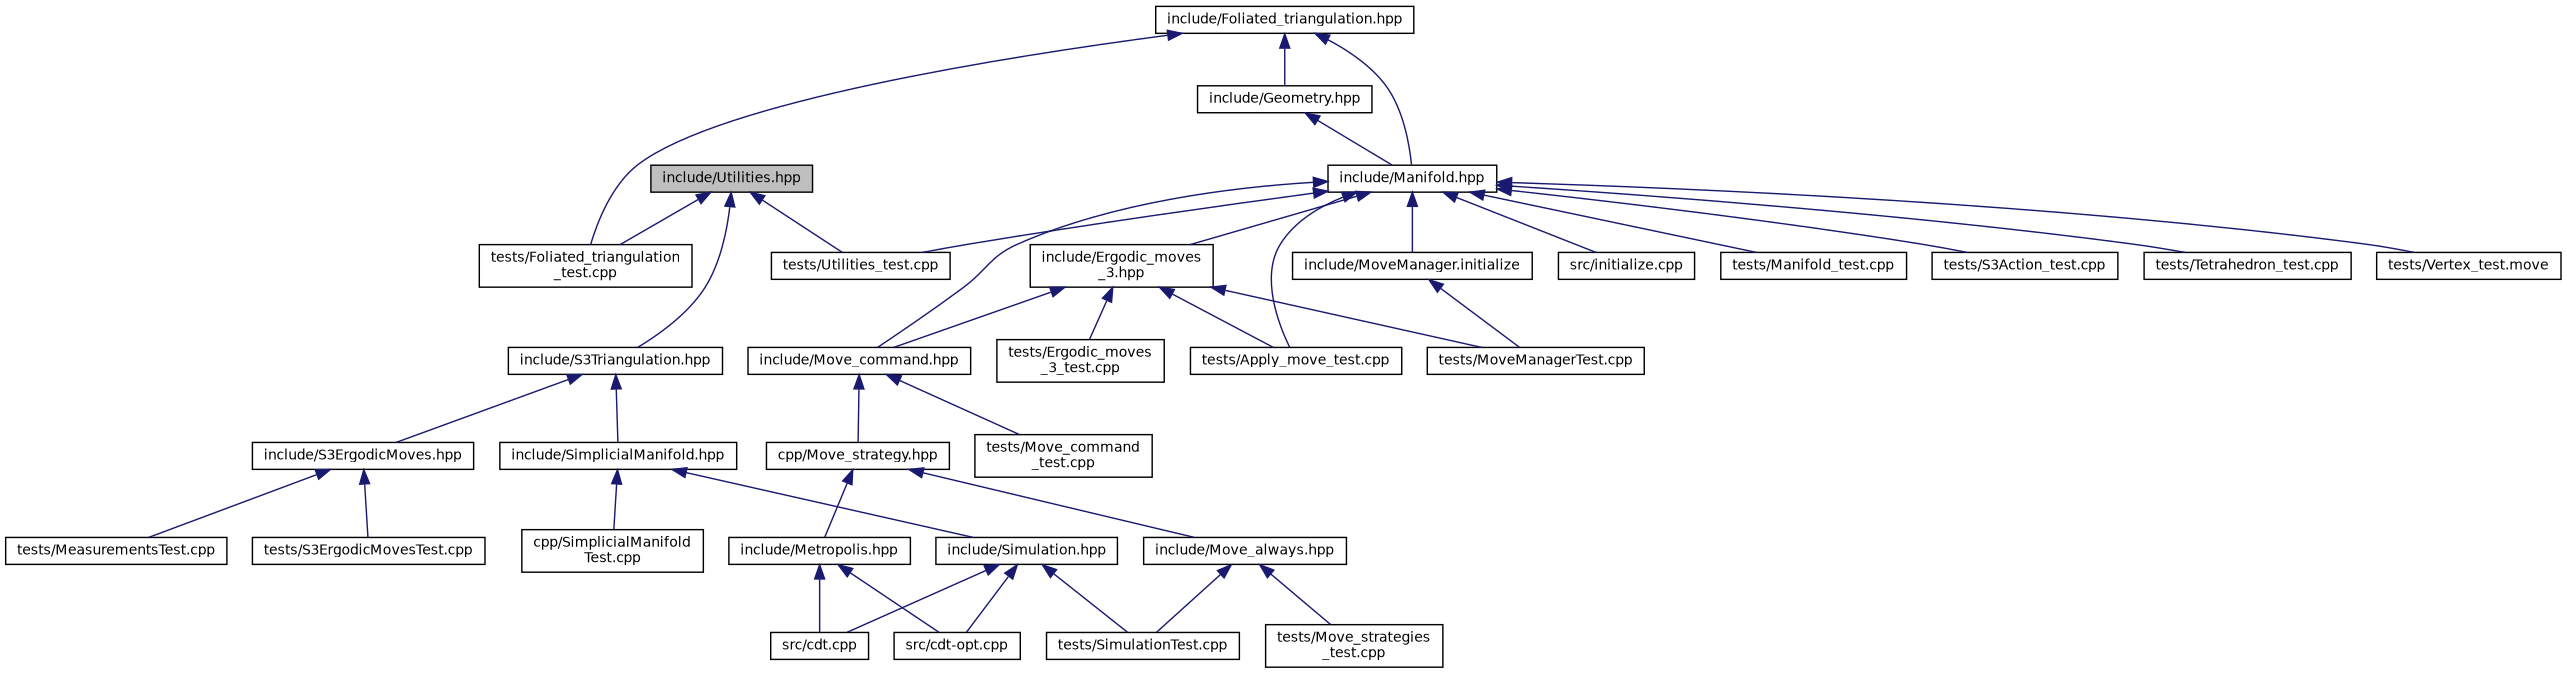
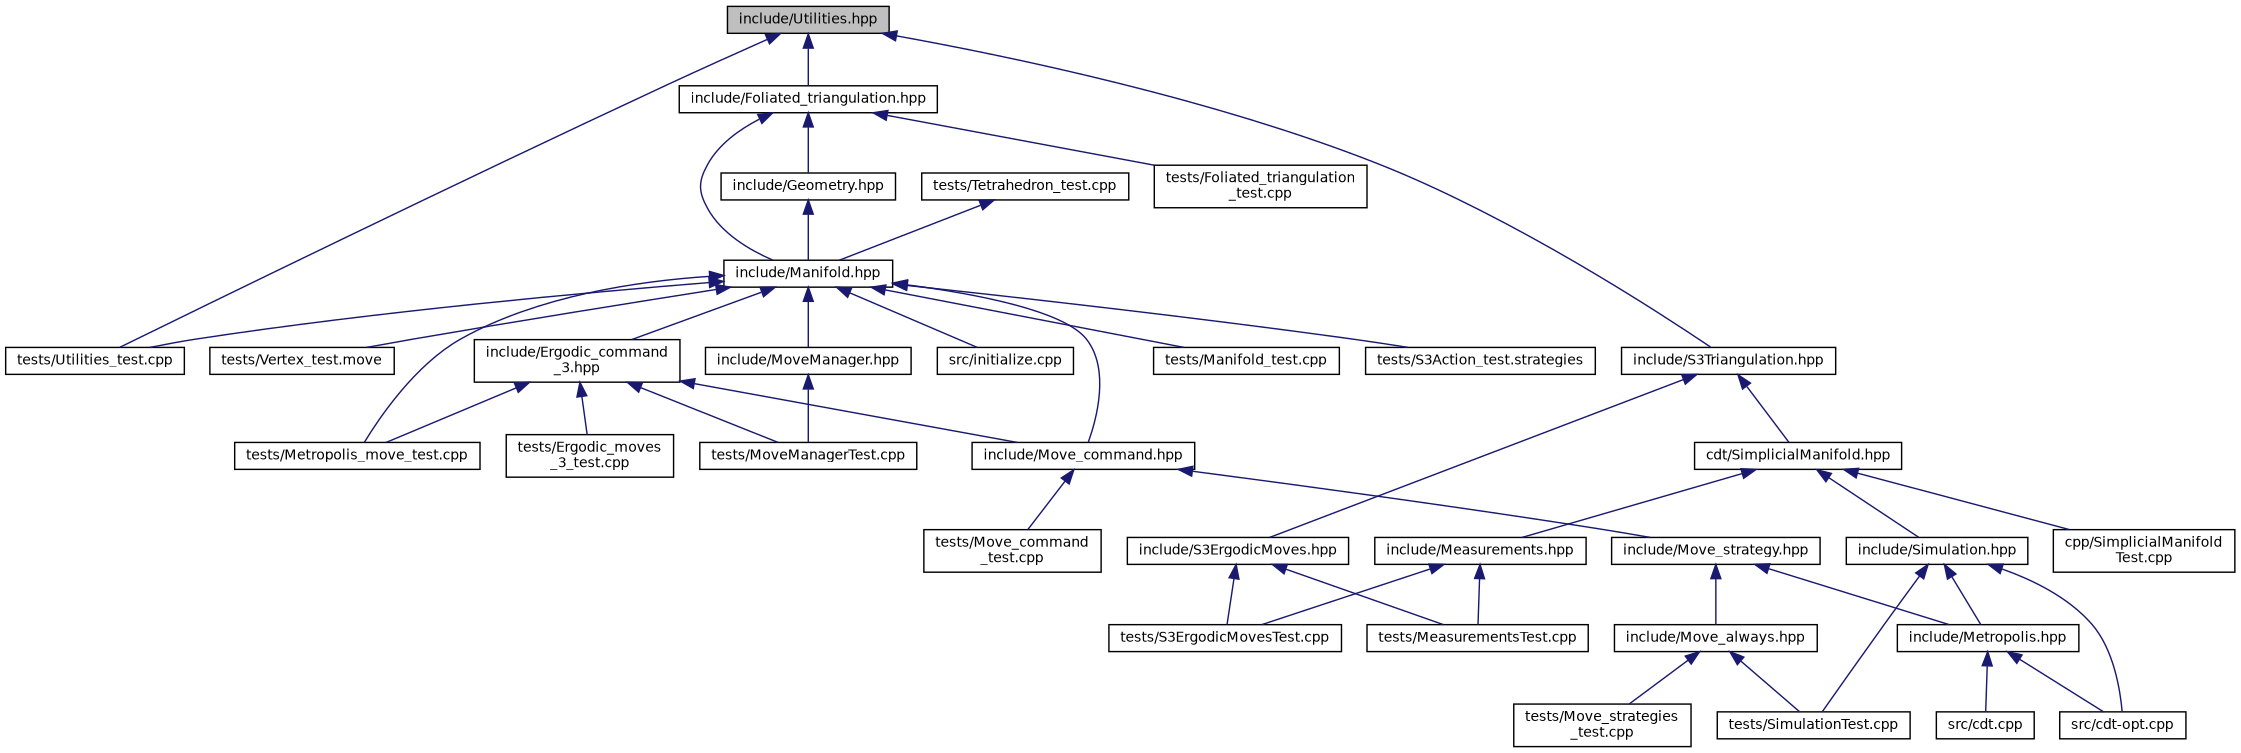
edge "tests/Tetrahedron_test.cpp" -> "include/Manifold.hpp": reversed
edge "tests/Foliated_triangulation _test.cpp" -> "include/Utilities.hpp": now "include/Foliated_triangulation.hpp" -> "include/Utilities.hpp"
node "include/Ergodic_moves _3.hpp": label "include/Ergodic_moves _3.hpp" -> "include/Ergodic_command _3.hpp"
node "include/MoveManager.initialize": label "include/MoveManager.initialize" -> "include/MoveManager.hpp"
node "tests/S3Action_test.cpp": label "tests/S3Action_test.cpp" -> "tests/S3Action_test.strategies"
node "tests/Apply_move_test.cpp": label "tests/Apply_move_test.cpp" -> "tests/Metropolis_move_test.cpp"
node "include/SimplicialManifold.hpp": label "include/SimplicialManifold.hpp" -> "cdt/SimplicialManifold.hpp"
node "cpp/Move_strategy.hpp": label "cpp/Move_strategy.hpp" -> "include/Move_strategy.hpp"
node "include/Measurements.hpp": added
edge "src/cdt.cpp" -> "include/Simulation.hpp": now "include/Metropolis.hpp" -> "include/Simulation.hpp"
